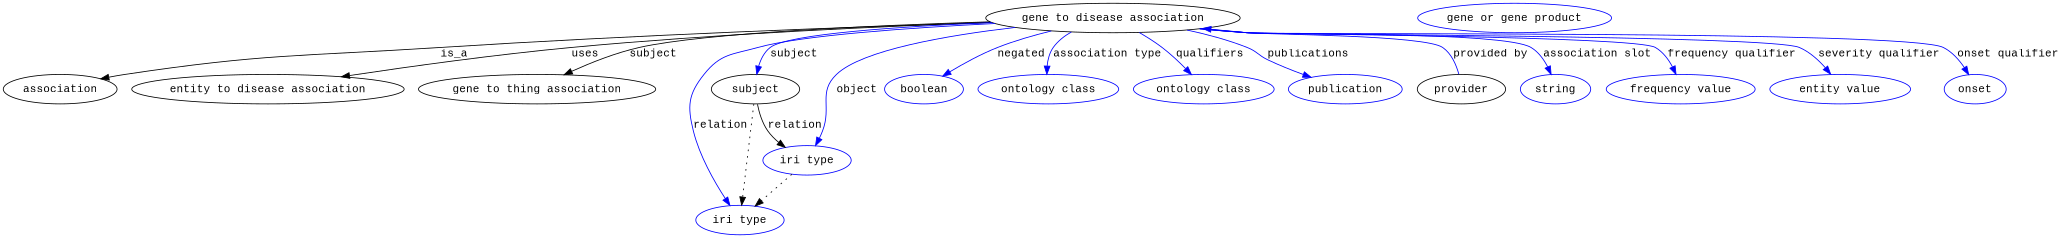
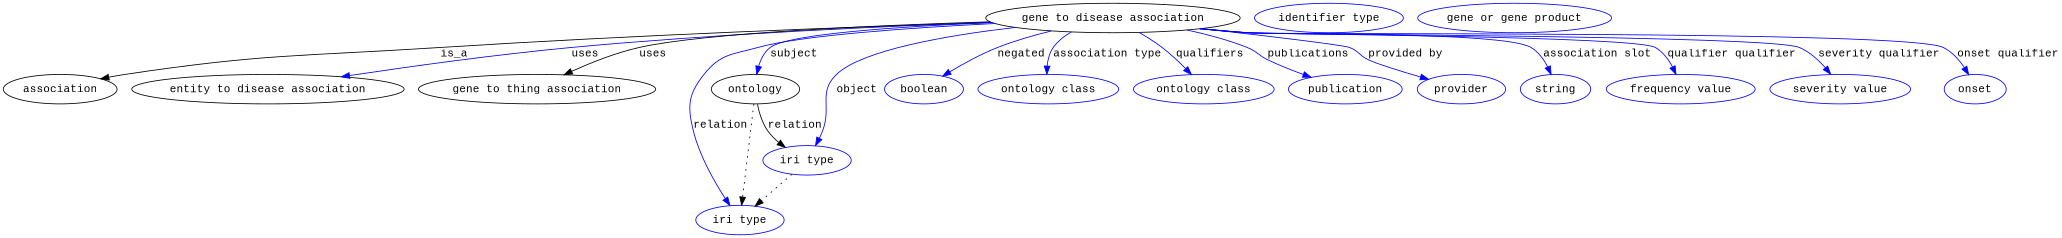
node "identifier type": added
edge "provider" -> "gene to disease association": reversed
edge "gene to disease association" -> "entity to disease association": color black -> blue
edge "gene to disease association" -> "gene to thing association": label "subject" -> "uses"
edge "gene to disease association" -> "frequency value": label "frequency qualifier" -> "qualifier qualifier"
node "subject": label "subject" -> "ontology"
node "provider": color black -> blue
node "entity value": label "entity value" -> "severity value"
